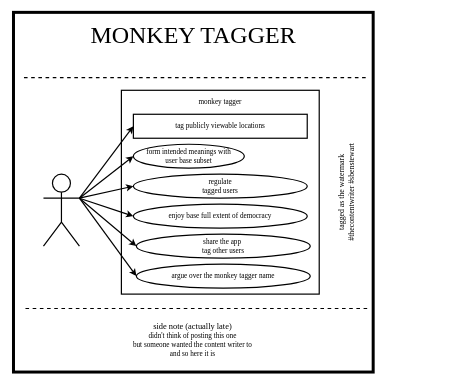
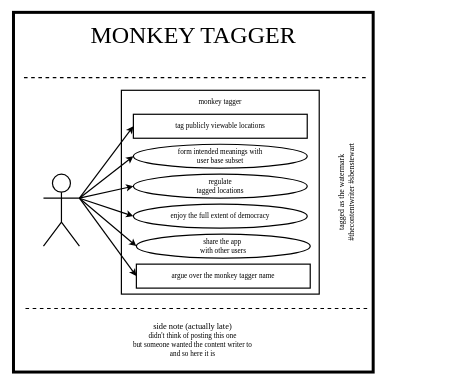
node "form intended meanings with user base subset": size 111x24 -> 174x24
node "regulate tagged users": label "regulate tagged users" -> "regulate tagged locations"
node "enjoy base full extent of democracy": label "enjoy base full extent of democracy" -> "enjoy the full extent of democracy"
node "share the app tag other users": label "share the app tag other users" -> "share the app with other users"
node "argue over the monkey tagger name": shape ellipse -> rectangle
